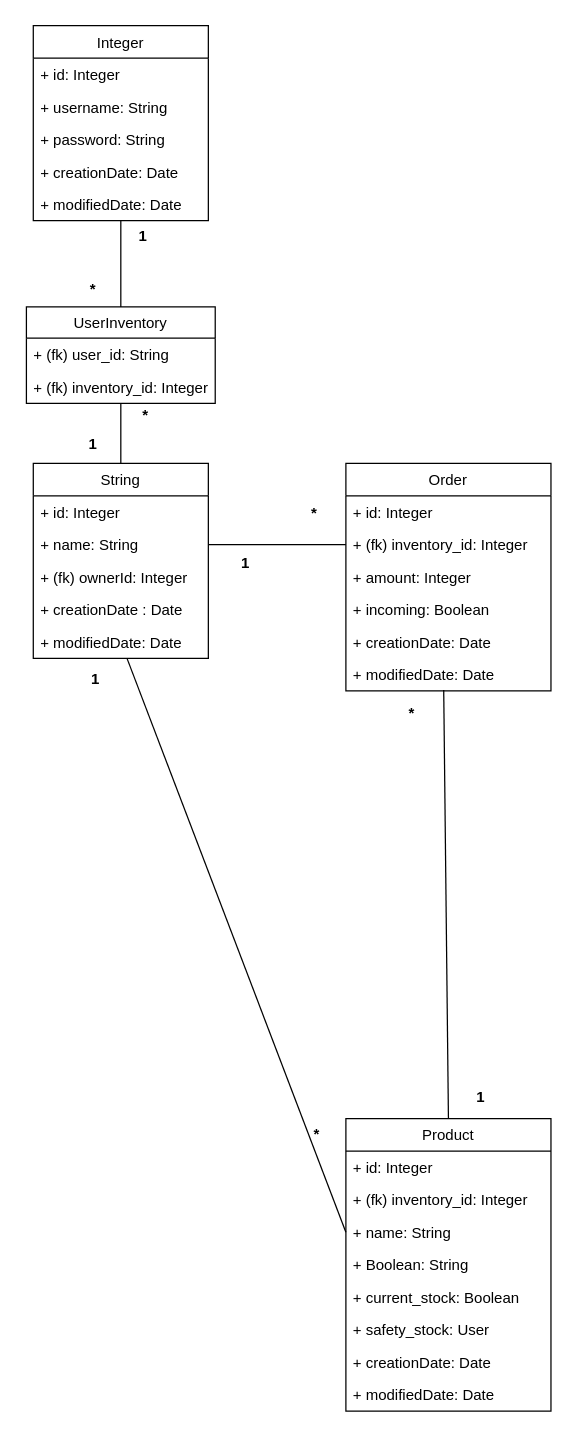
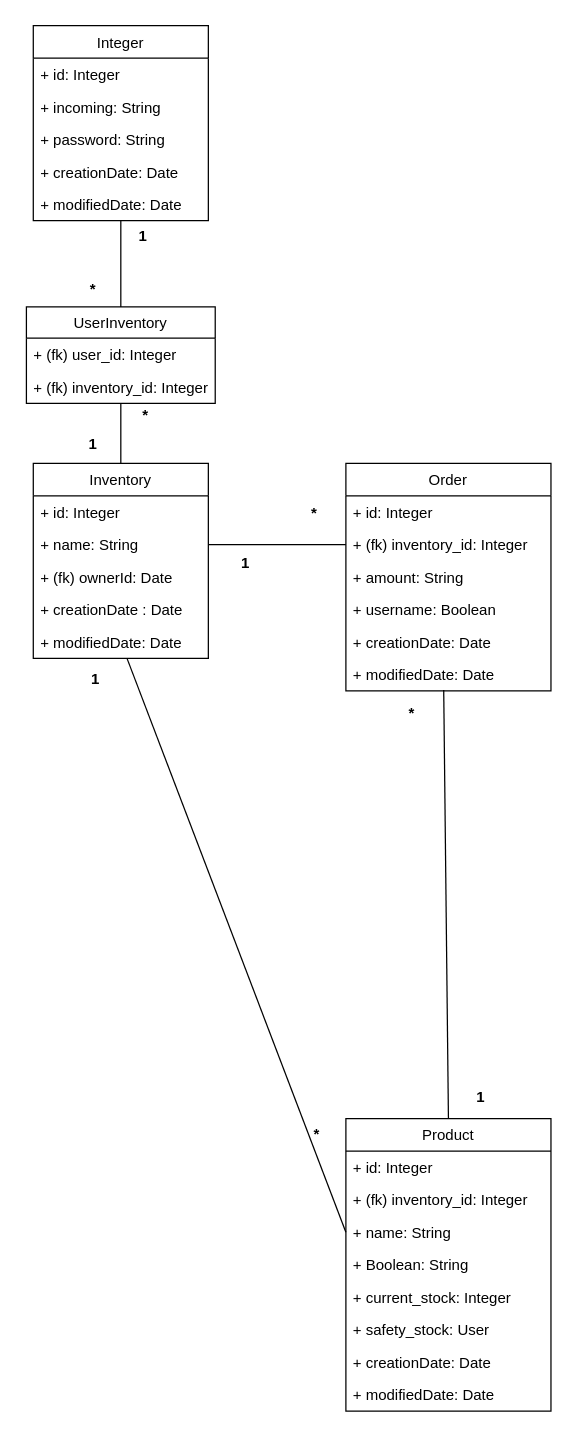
node "+ username: String": label "+ username: String" -> "+ incoming: String"
node "+ (fk) user_id: String": label "+ (fk) user_id: String" -> "+ (fk) user_id: Integer"
node "String": label "String" -> "Inventory"
node "+ (fk) ownerId: Integer": label "+ (fk) ownerId: Integer" -> "+ (fk) ownerId: Date"
node "+ amount: Integer": label "+ amount: Integer" -> "+ amount: String"
node "+ incoming: Boolean": label "+ incoming: Boolean" -> "+ username: Boolean"
node "+ current_stock: Boolean": label "+ current_stock: Boolean" -> "+ current_stock: Integer"
